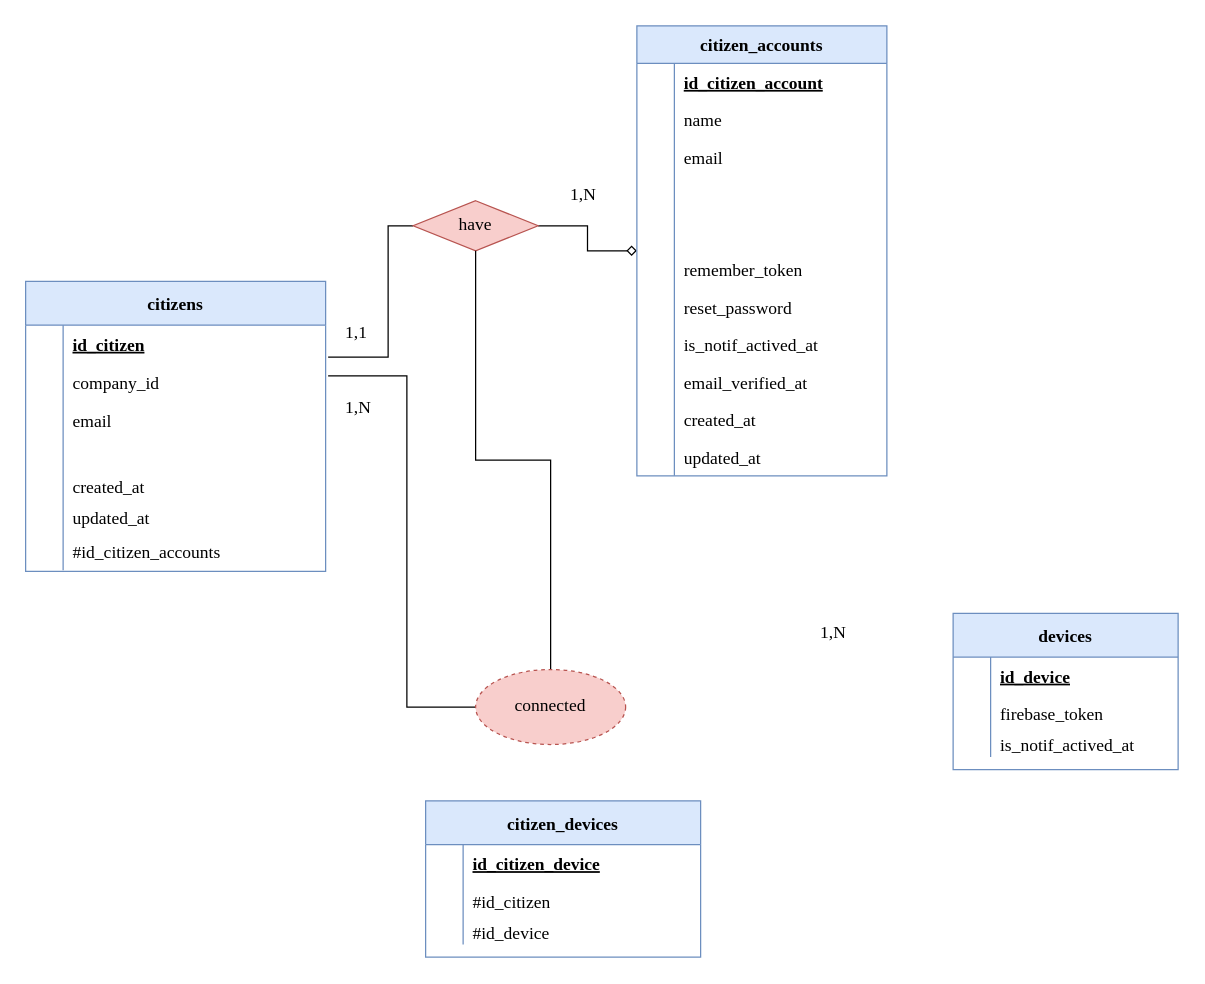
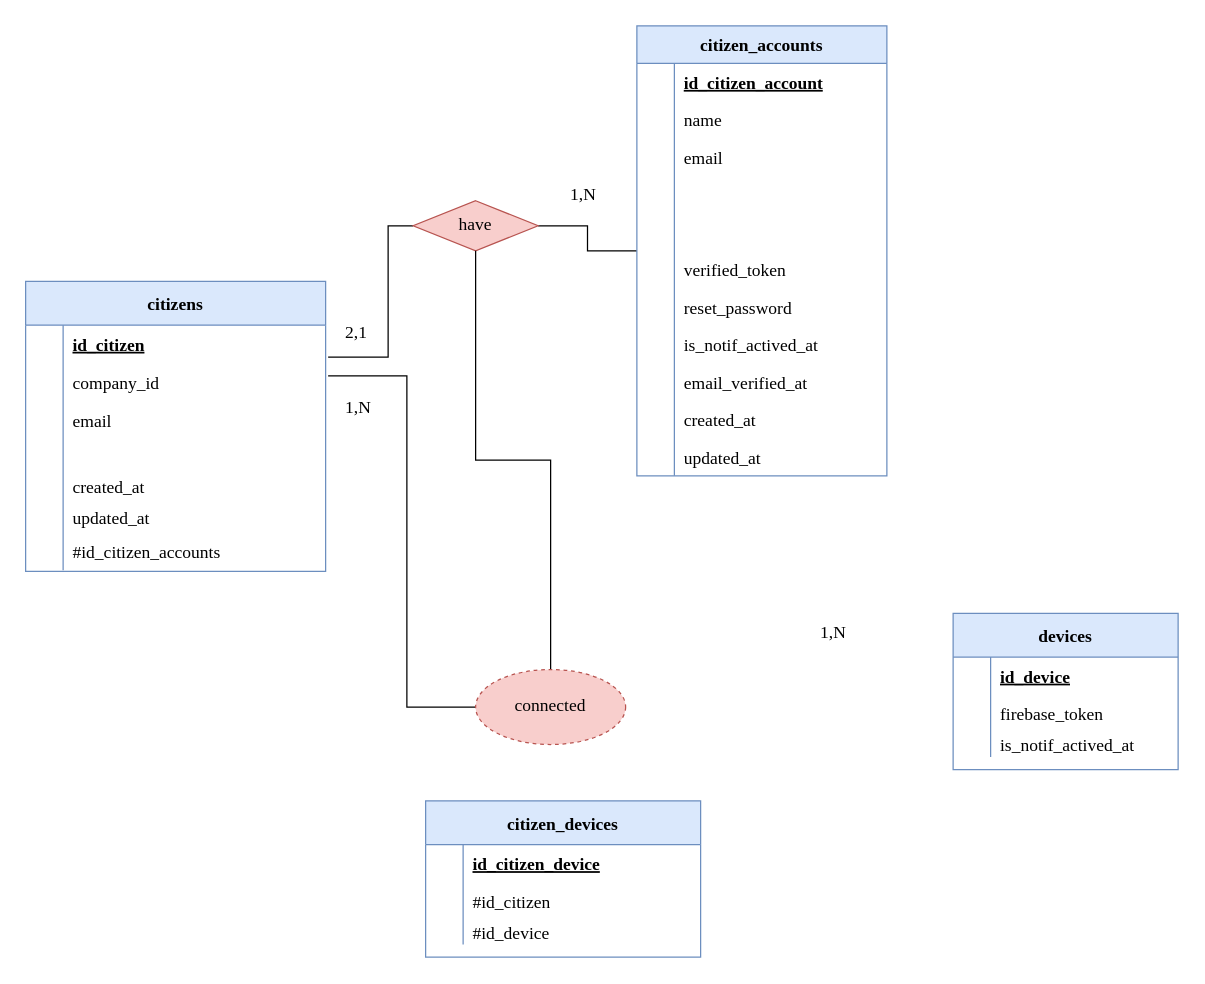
edge "have" -> "citizen_accounts": arrowhead diamond -> none
node "remember_token": label "remember_token" -> "verified_token"
node "1,1": label "1,1" -> "2,1"
